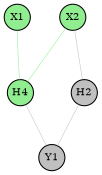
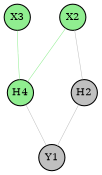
node "X1": label "X1" -> "X3"
